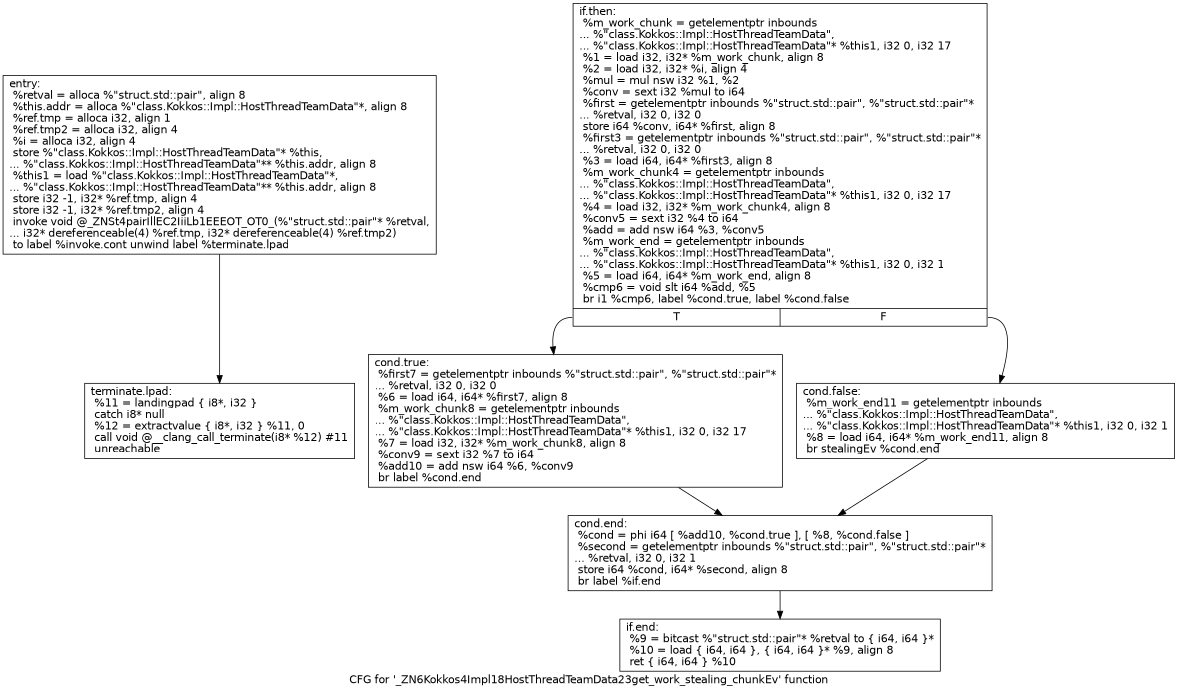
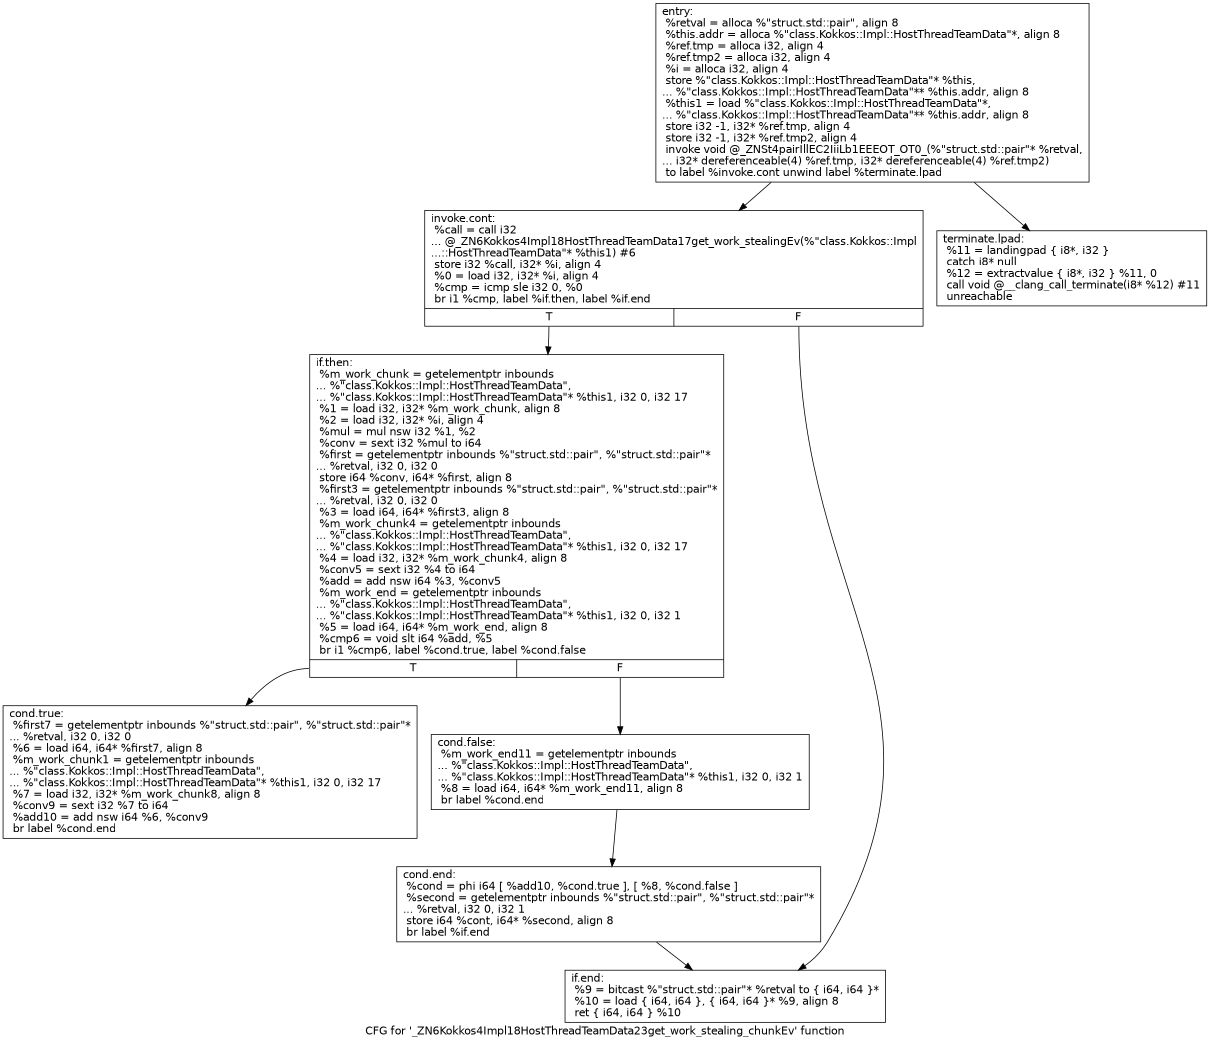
node "entry:": text "%ref.tmp = alloca i32, align 1" -> "%ref.tmp = alloca i32, align 4"
node "invoke.cont:": added
node "cond.true:": text "%m_work_chunk8 = getelementptr inbounds" -> "%m_work_chunk1 = getelementptr inbounds"
node "cond.false:": text "br stealingEv %cond.end" -> "br label %cond.end"
edge "cond.true:" -> "cond.end:": removed
node "cond.end:": text "store i64 %cond, i64* %second, align 8" -> "store i64 %cont, i64* %second, align 8"
